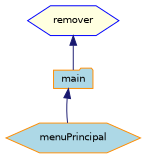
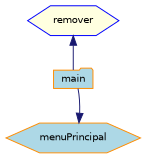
edge "menuPrincipal" -> "main": reversed
